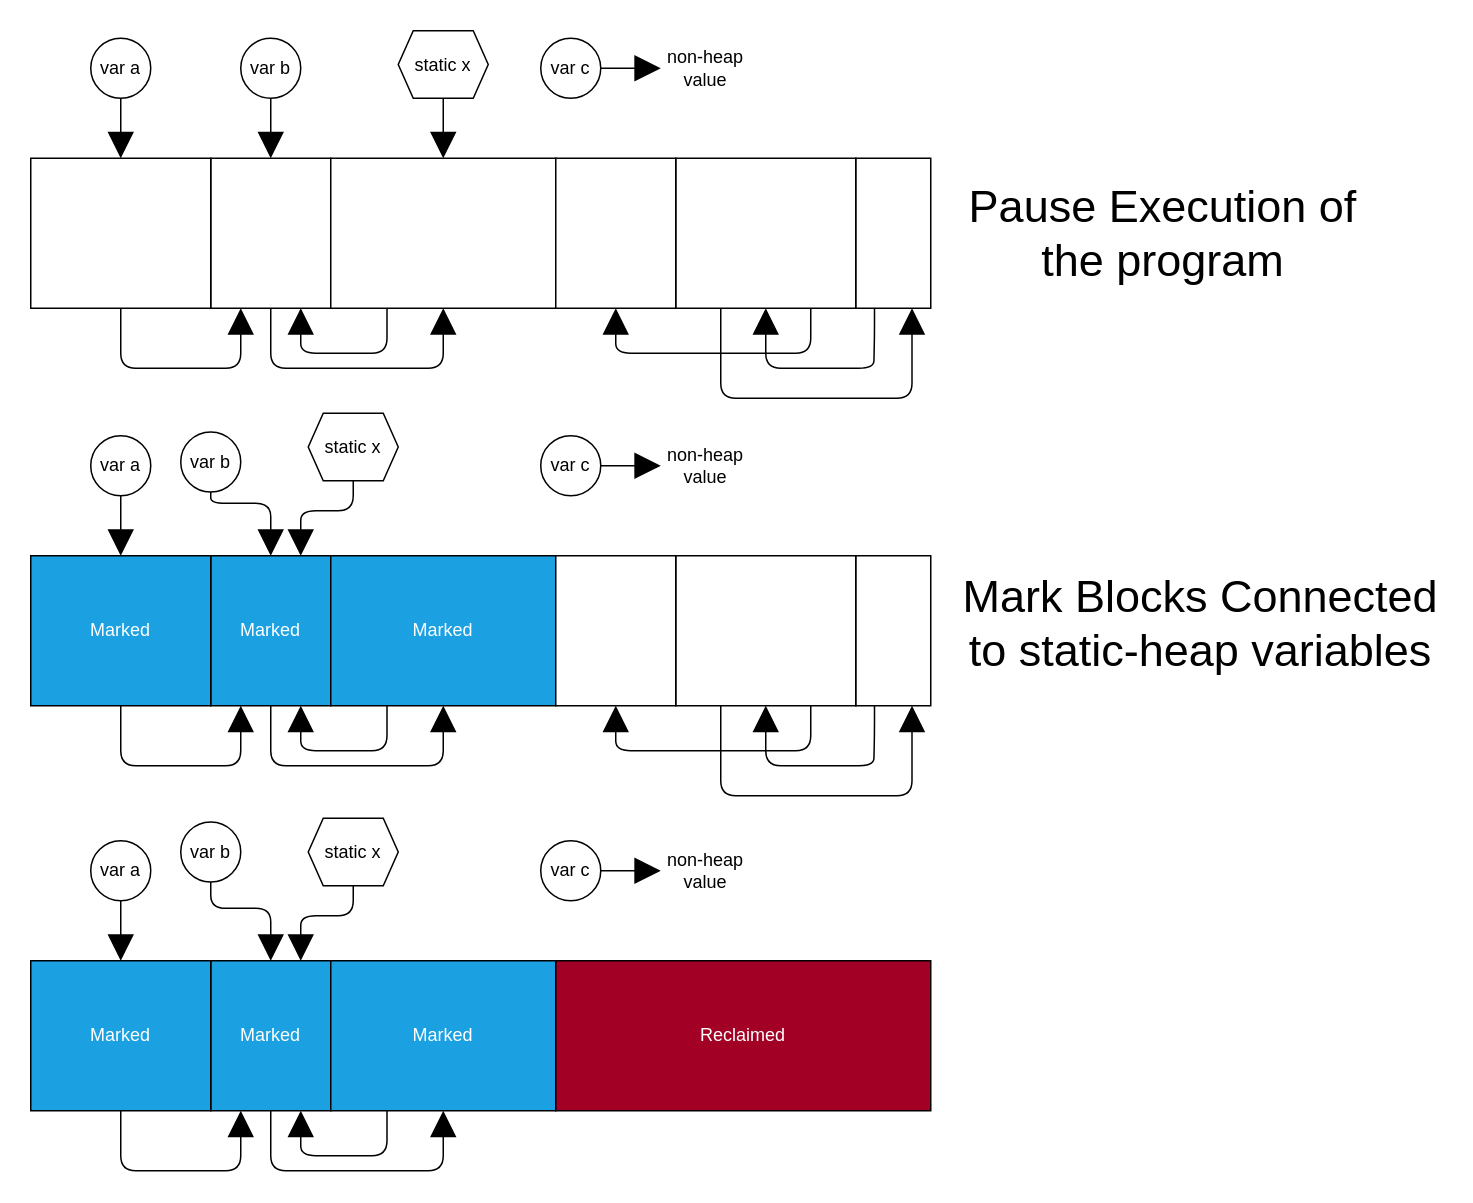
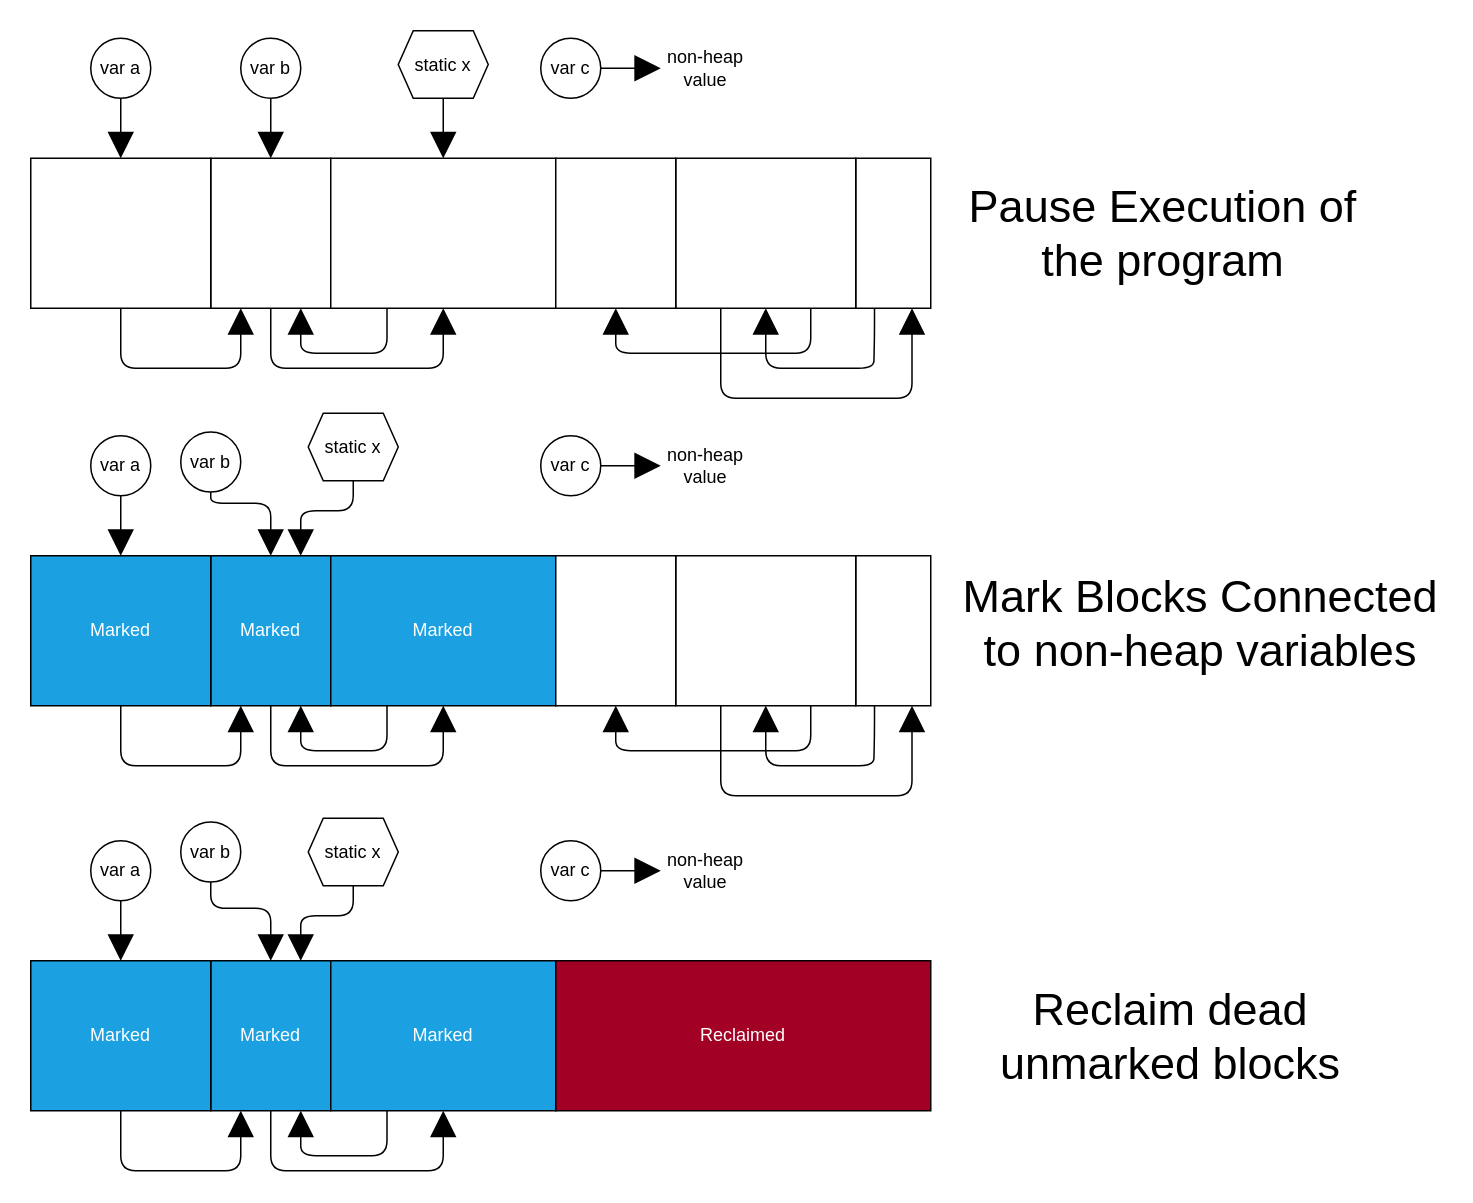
node "Mark Blocks Connected to static-heap variables": label "Mark Blocks Connected to static-heap variables" -> "Mark Blocks Connected to non-heap variables"
node "Reclaim dead unmarked blocks": added
